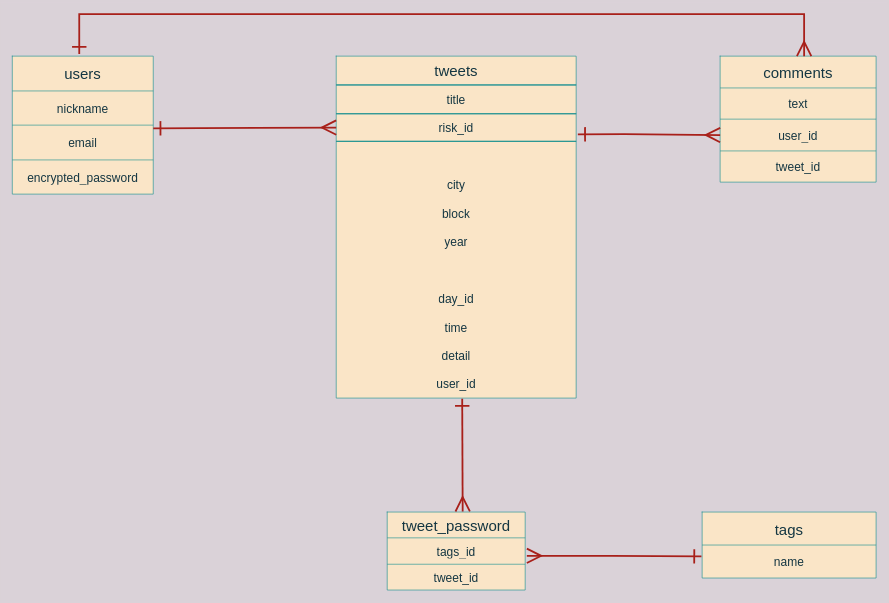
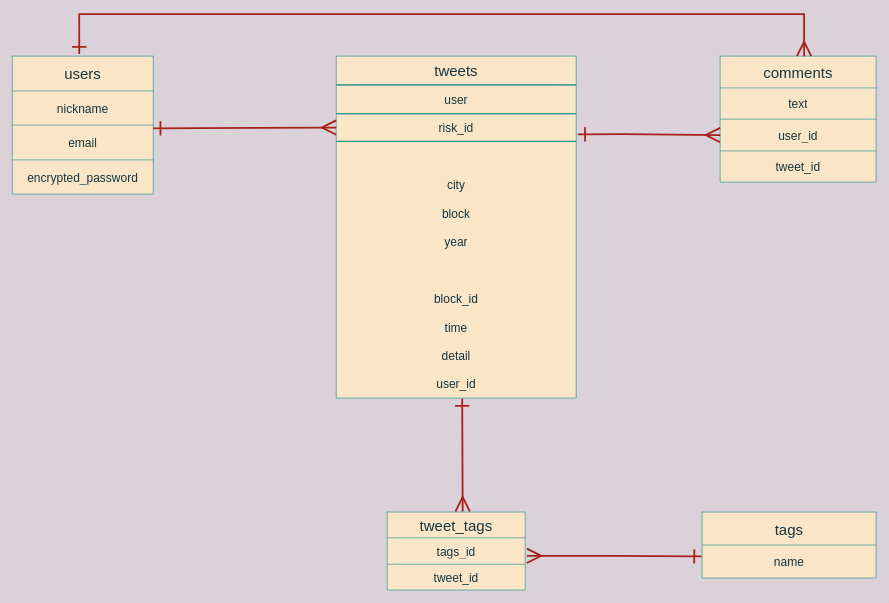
node "title": label "title" -> "user"
node "day_id": label "day_id" -> "block_id"
node "tweet_password": label "tweet_password" -> "tweet_tags"
